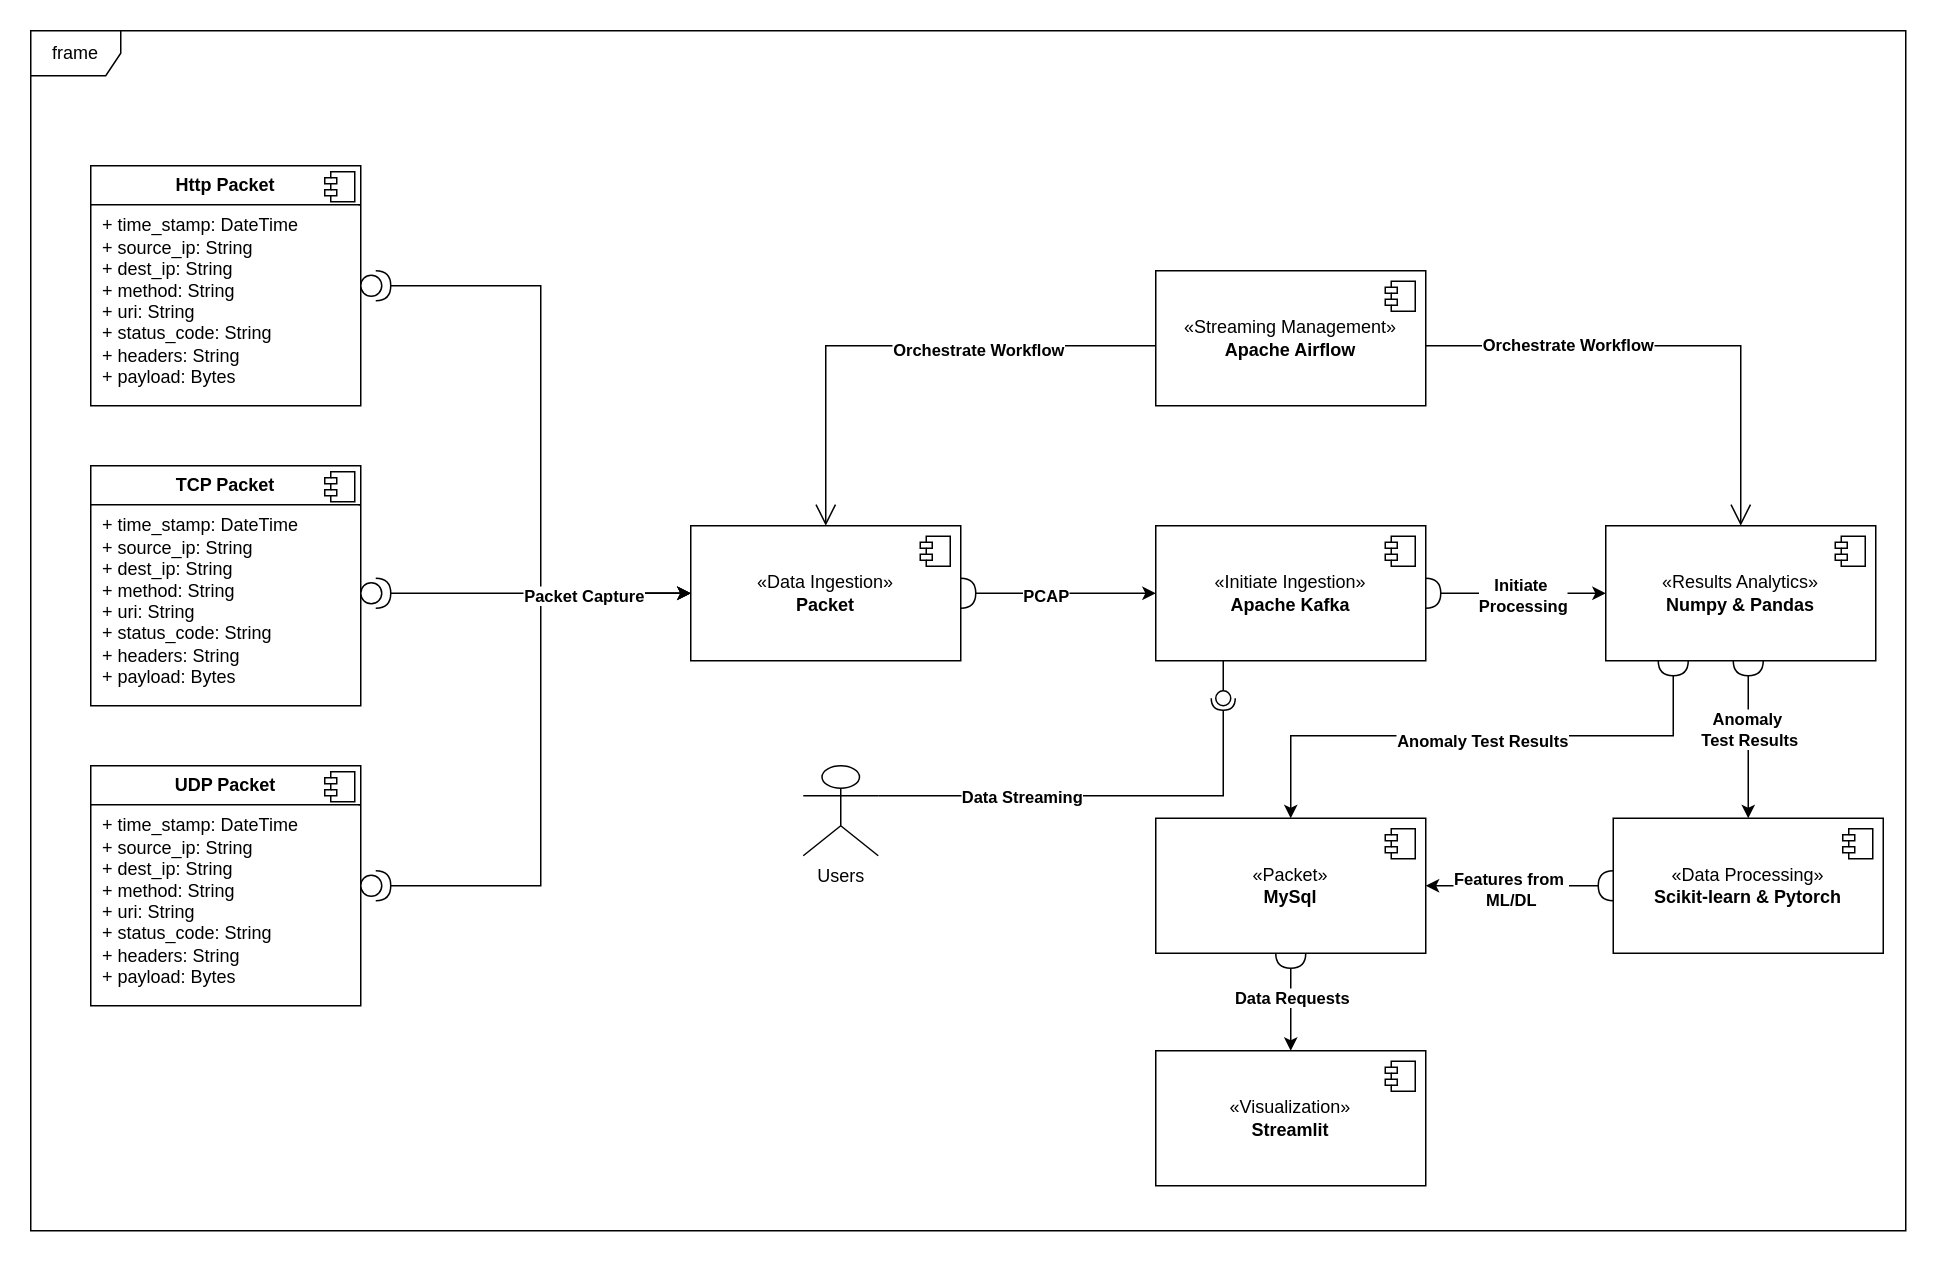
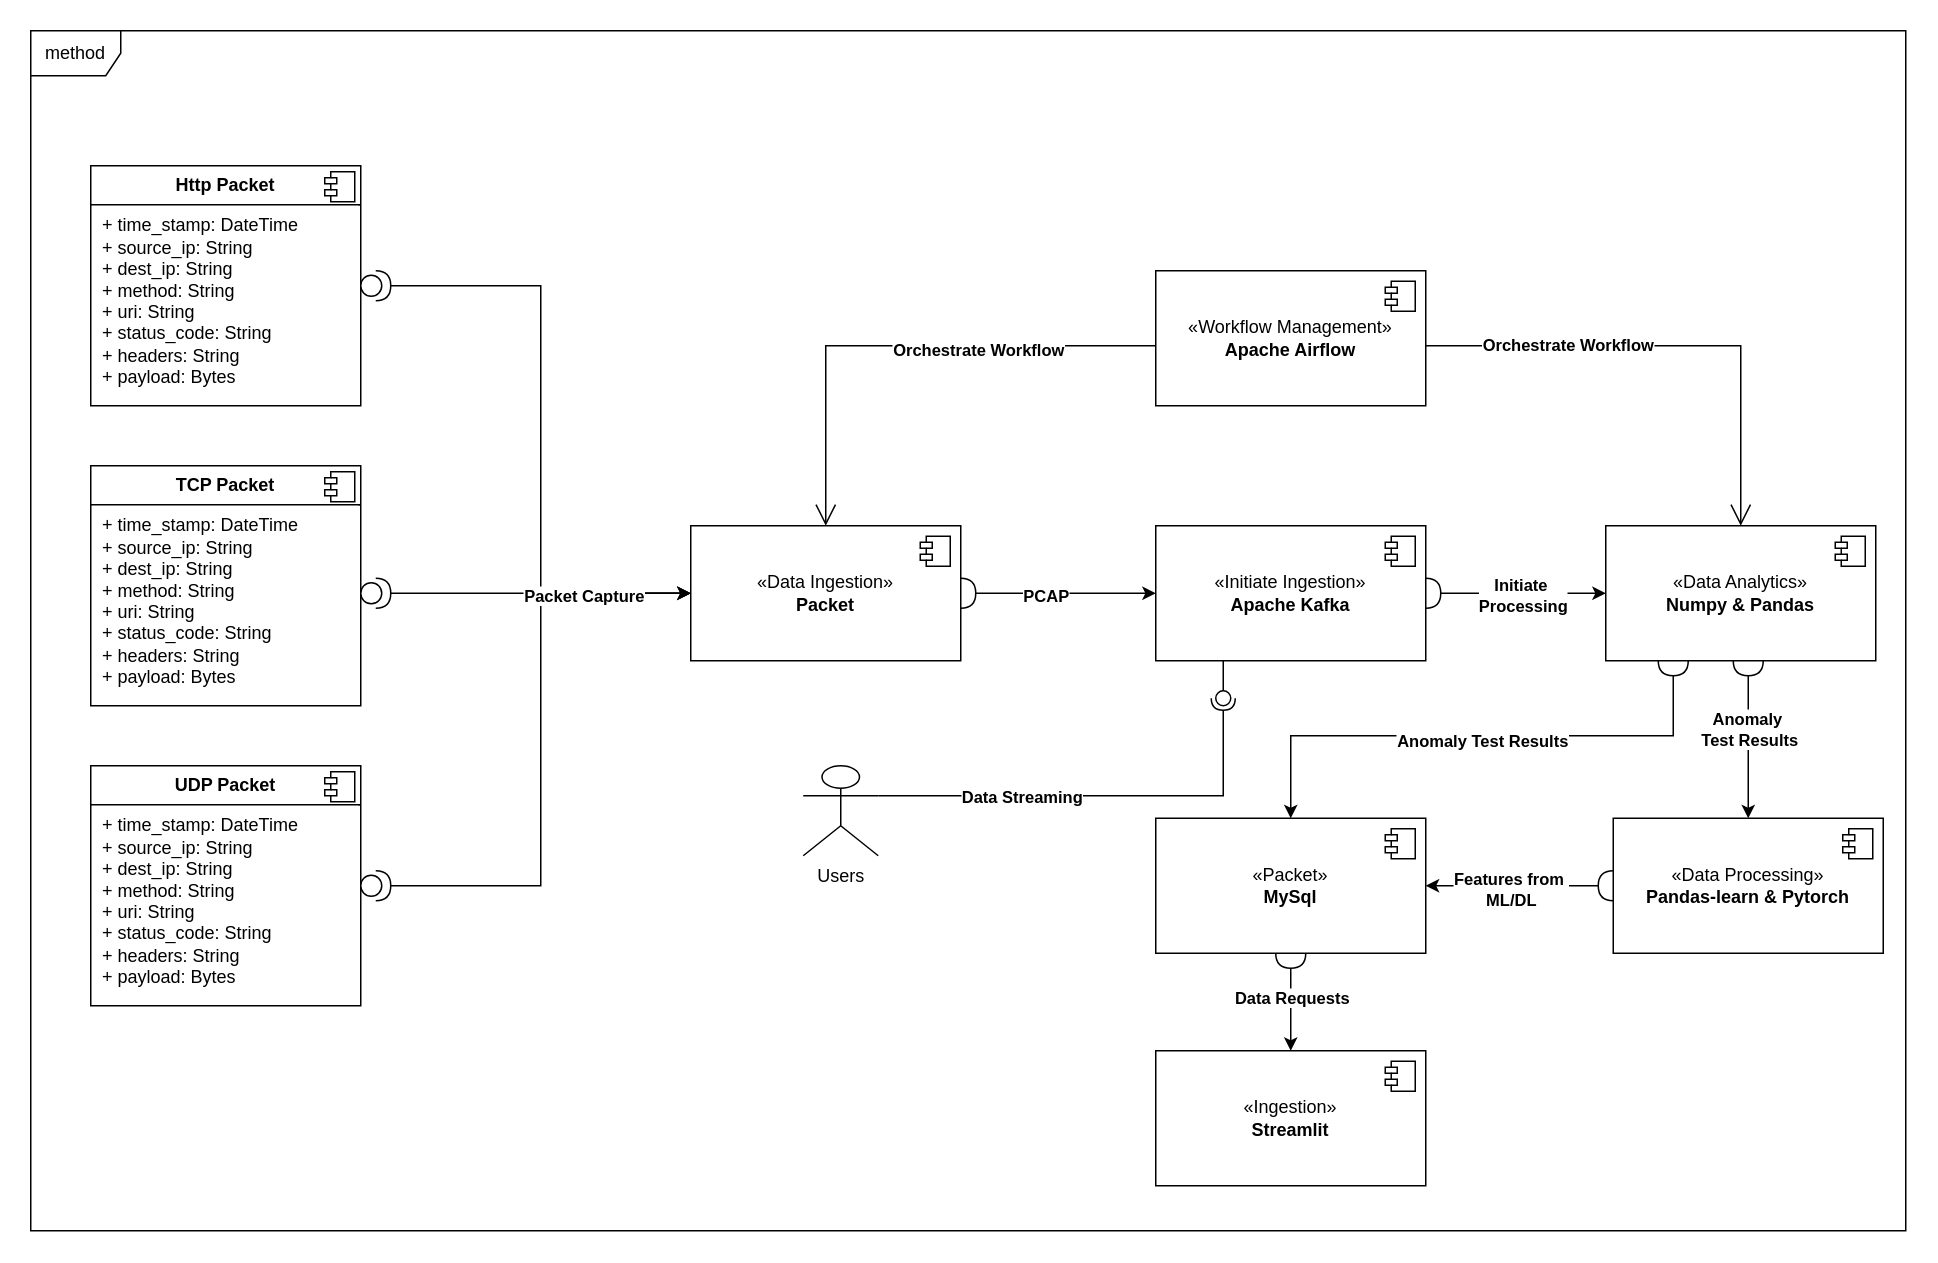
node "frame": label "frame" -> "method"
node "«Streaming Management» Apache Airflow": label "«Streaming Management» Apache Airflow" -> "«Workflow Management» Apache Airflow"
node "«Results Analytics» Numpy & Pandas": label "«Results Analytics» Numpy & Pandas" -> "«Data Analytics» Numpy & Pandas"
node "«Data Processing» Scikit-learn & Pytorch": label "«Data Processing» Scikit-learn & Pytorch" -> "«Data Processing» Pandas-learn & Pytorch"
node "«Visualization» Streamlit": label "«Visualization» Streamlit" -> "«Ingestion» Streamlit"
